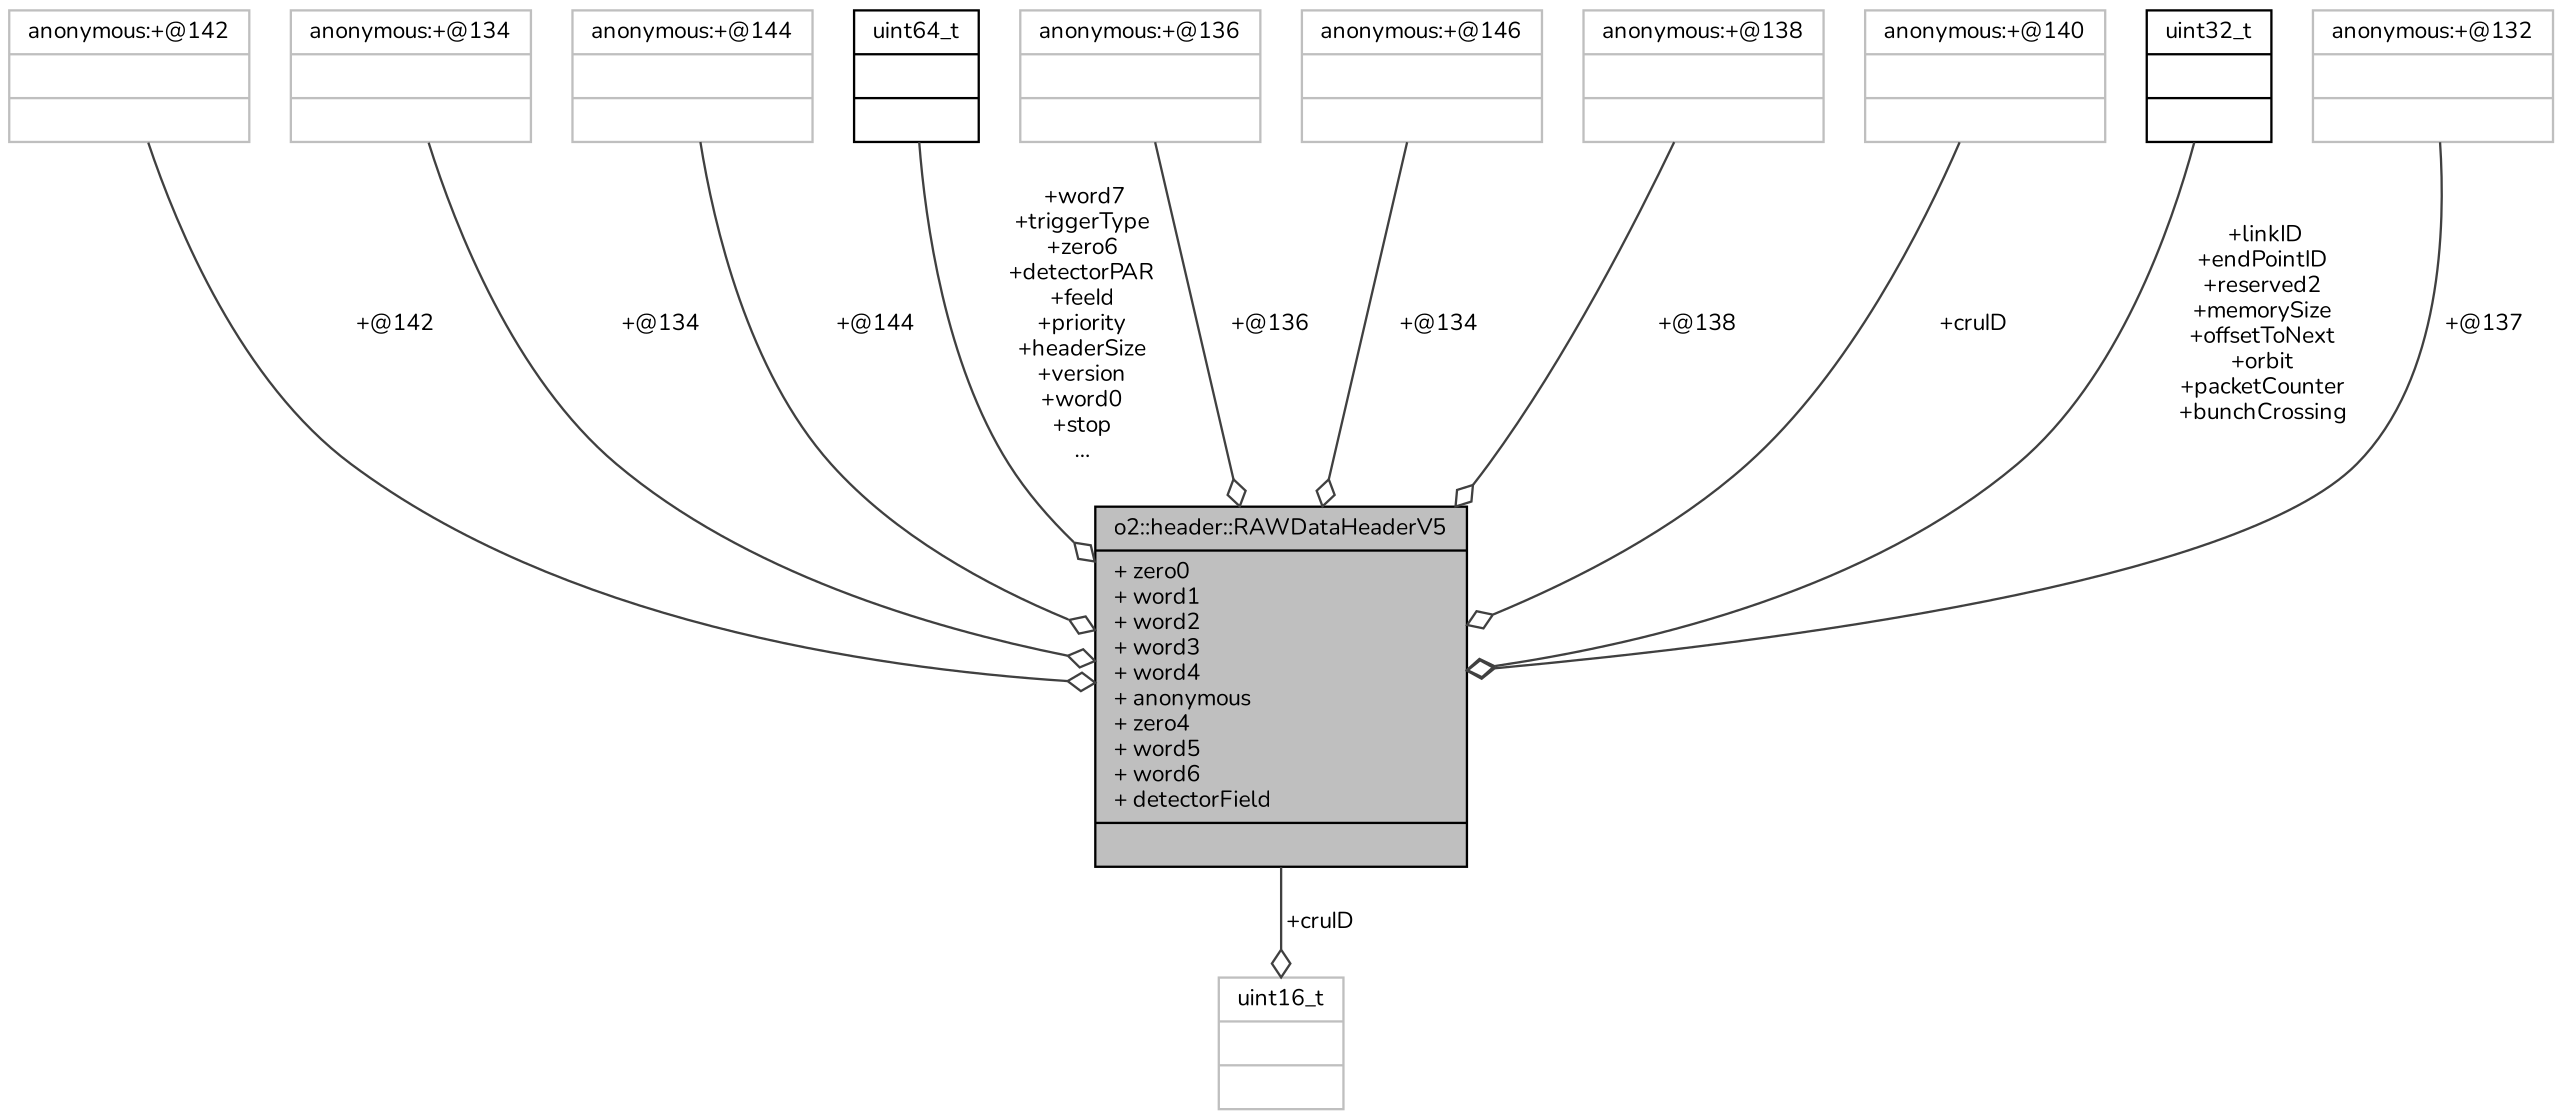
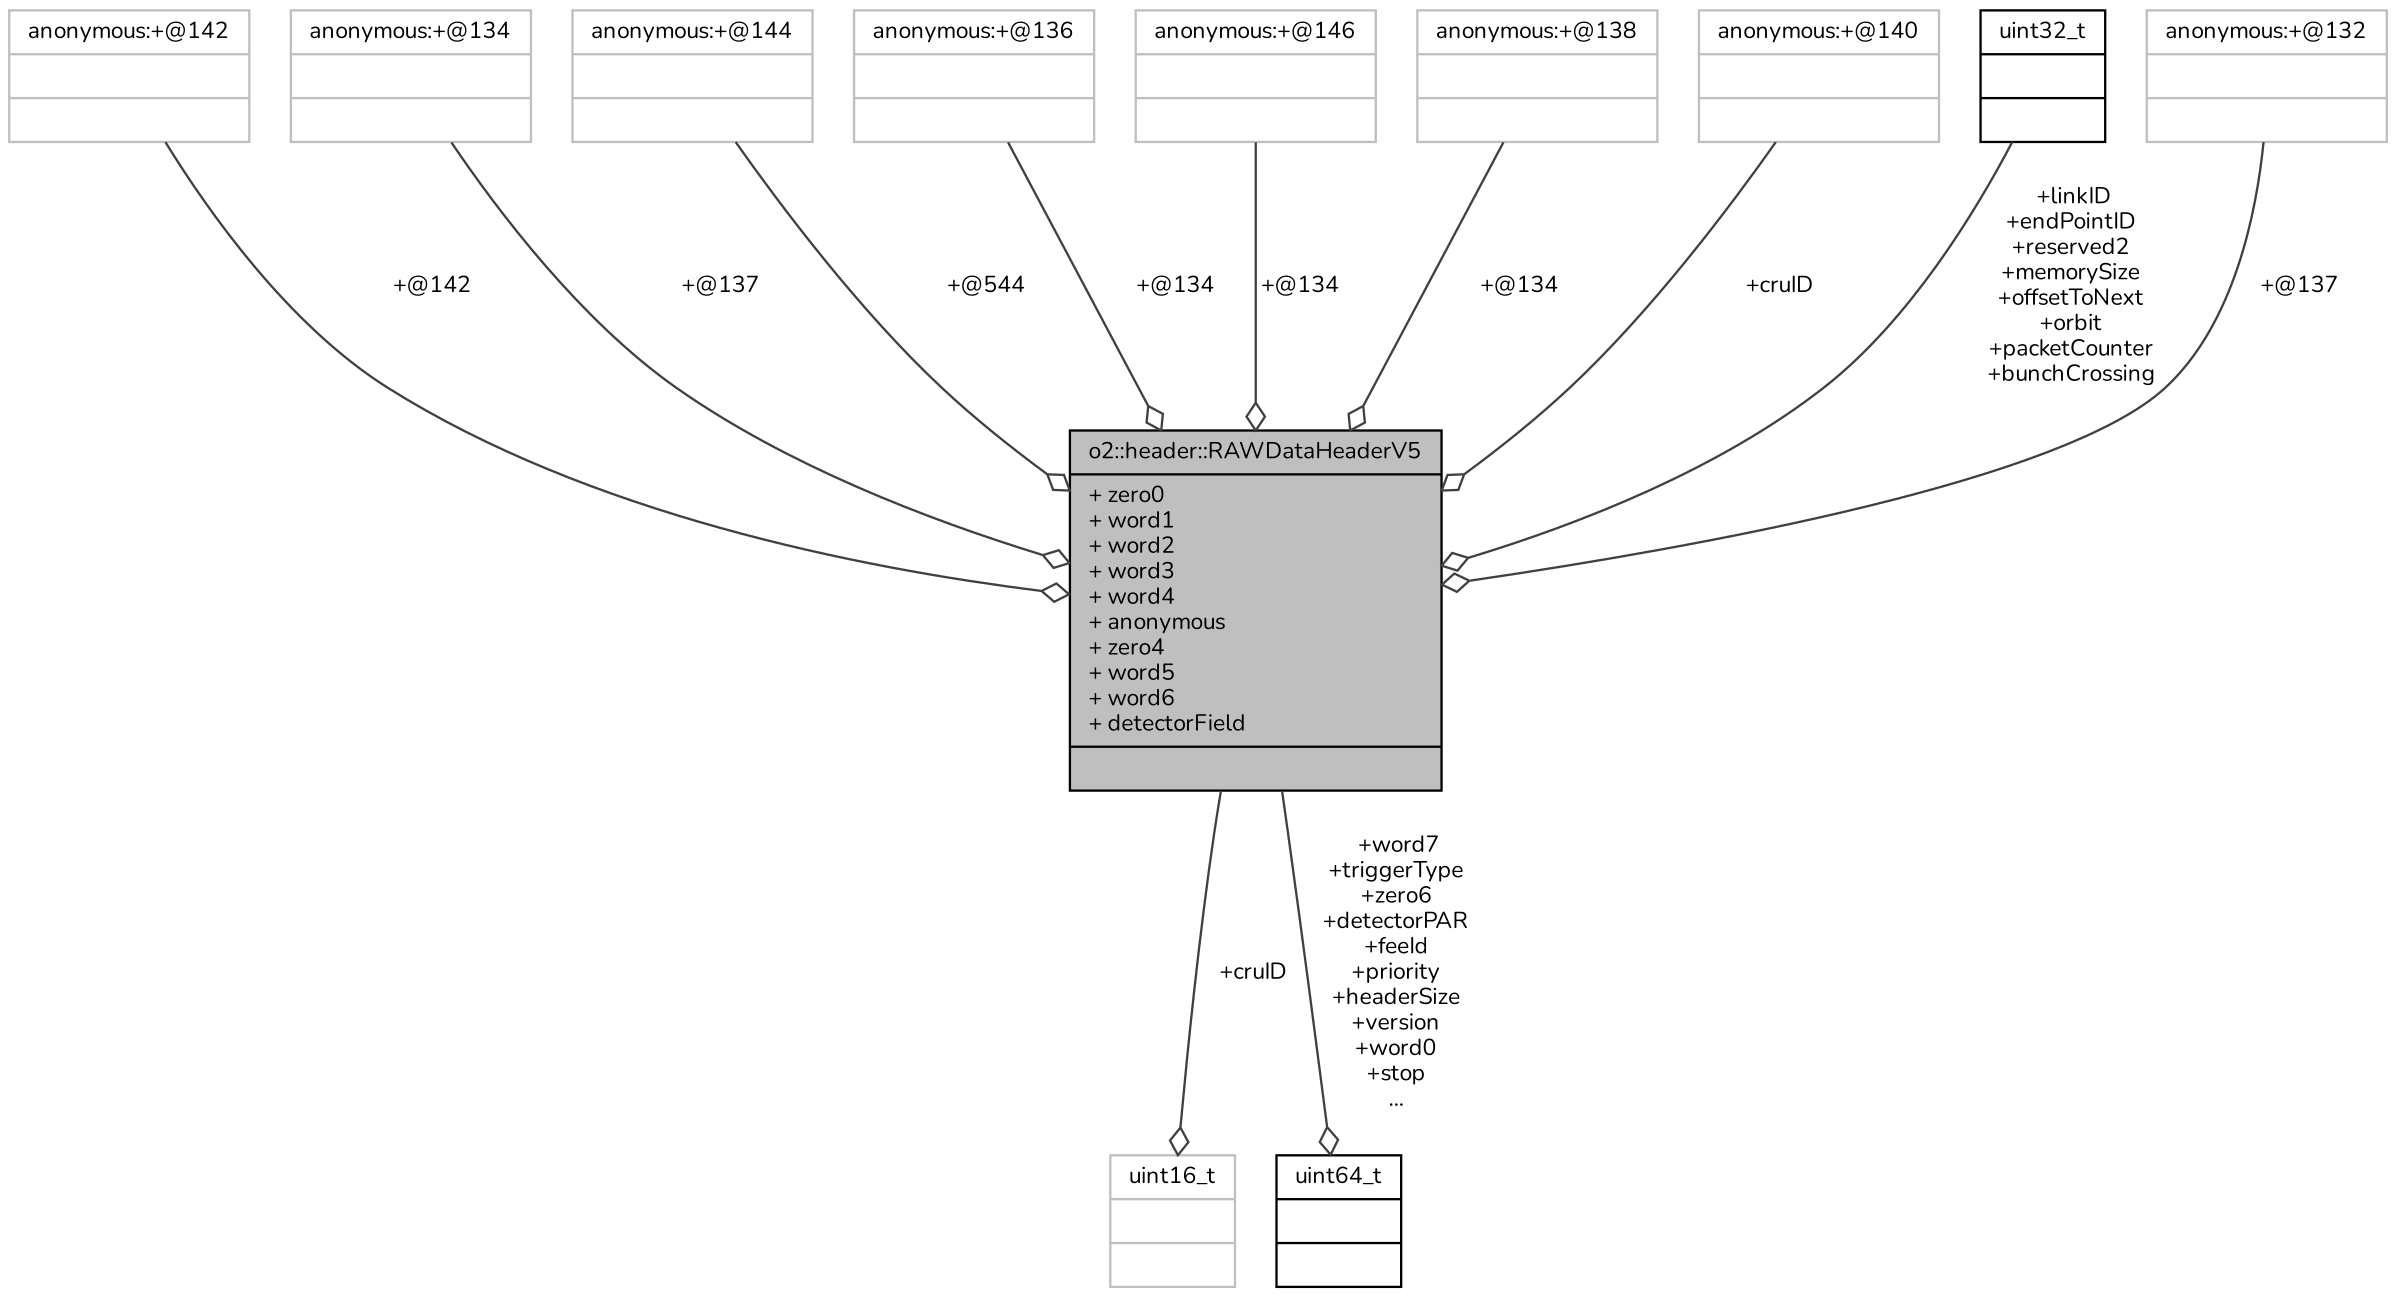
edge "anonymous:+@134" -> "o2::header::RAWDataHeaderV5": label " +@134" -> " +@137"
edge "anonymous:+@144" -> "o2::header::RAWDataHeaderV5": label " +@144" -> " +@544"
edge "anonymous:+@136" -> "o2::header::RAWDataHeaderV5": label " +@136" -> " +@134"
edge "anonymous:+@138" -> "o2::header::RAWDataHeaderV5": label " +@138" -> " +@134"
edge "uint64_t" -> "o2::header::RAWDataHeaderV5": reversed
